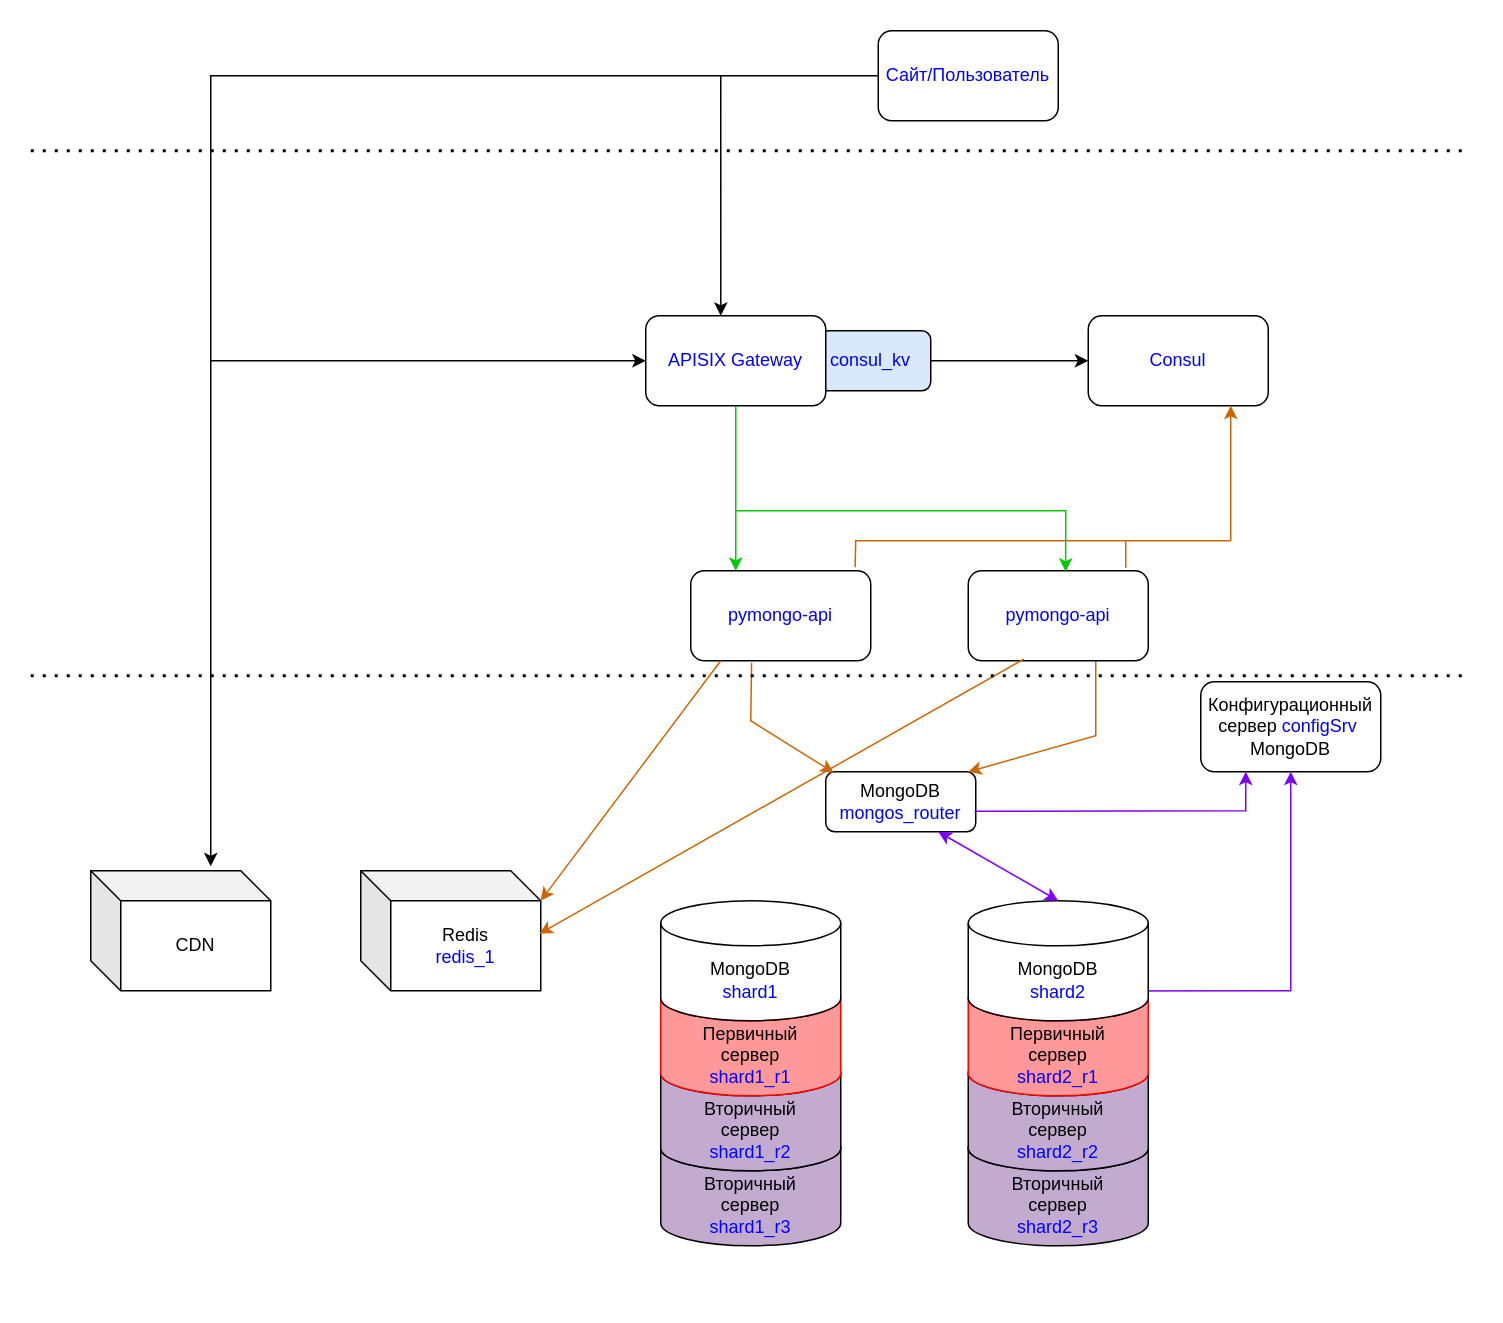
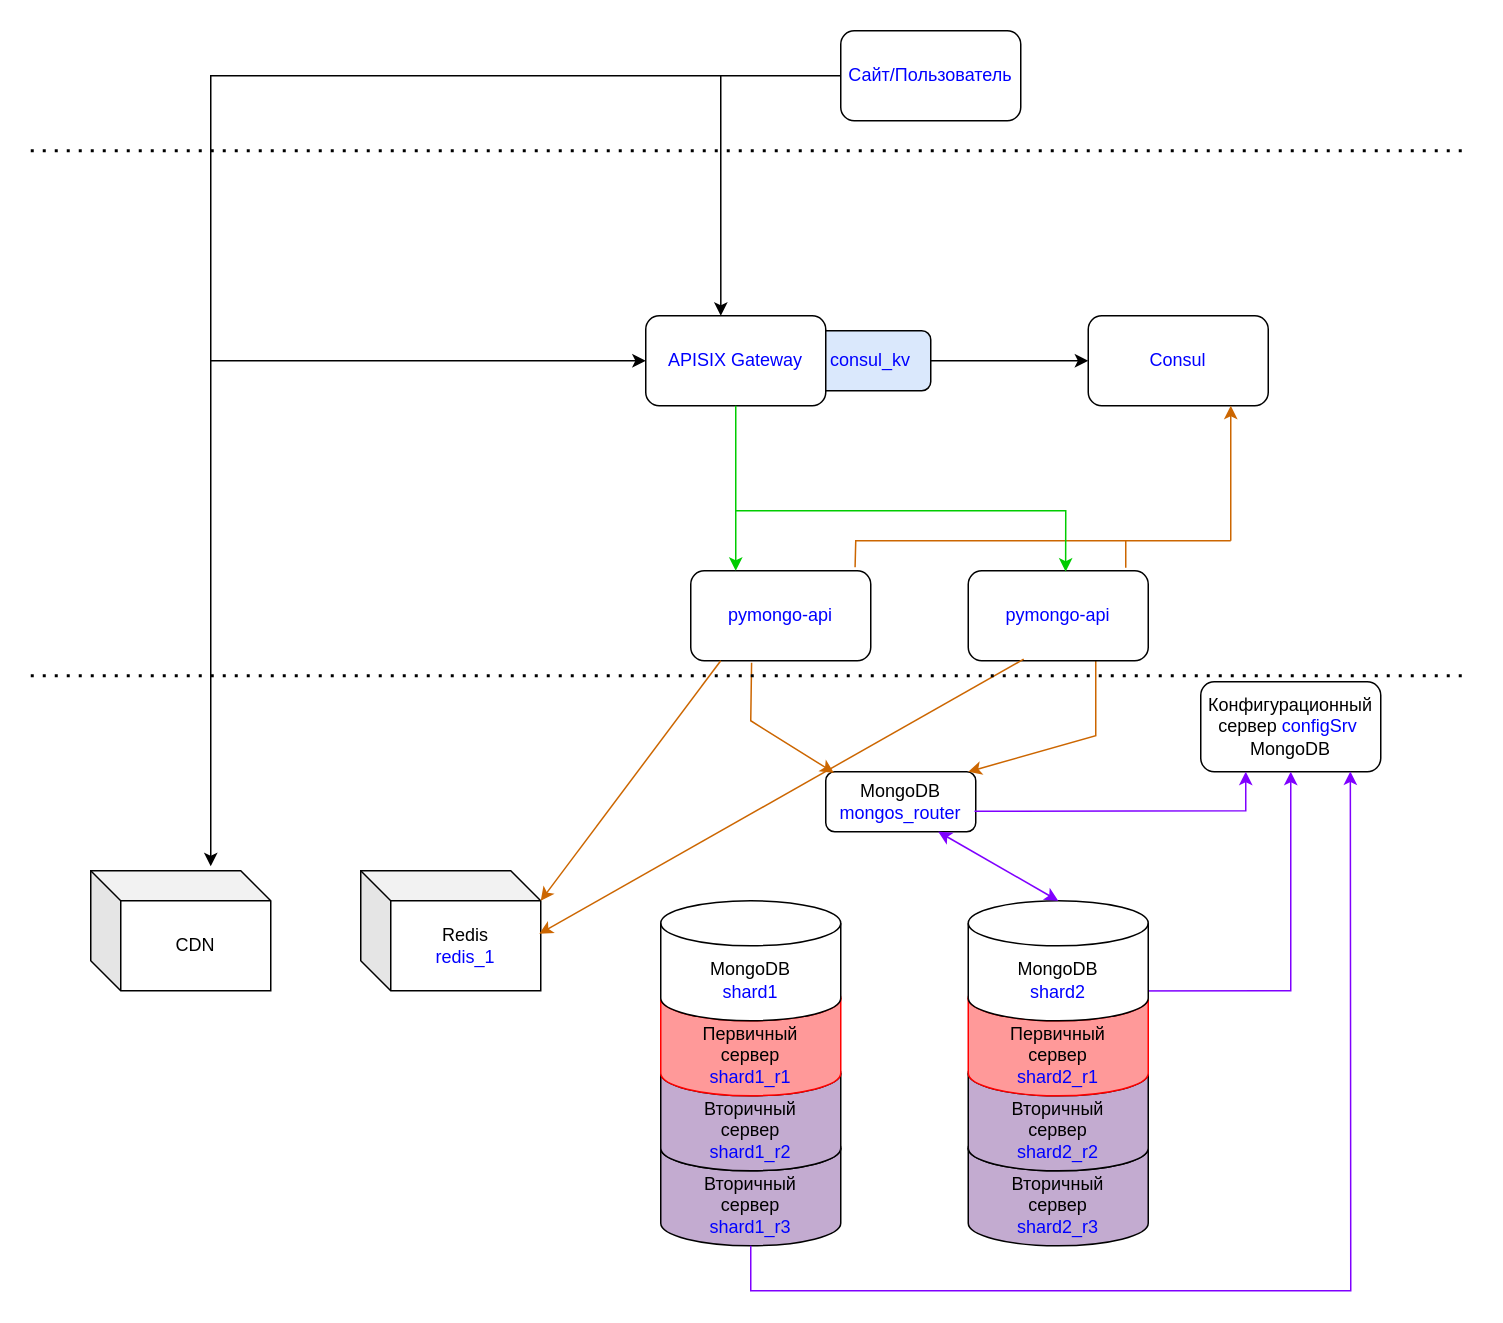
node "Сайт/Пользователь": moved (968, 76) -> (931, 76)
edge "Вторичный сервер shard1_r3" -> "Конфигурационный сервер configSrv MongoDB": added
